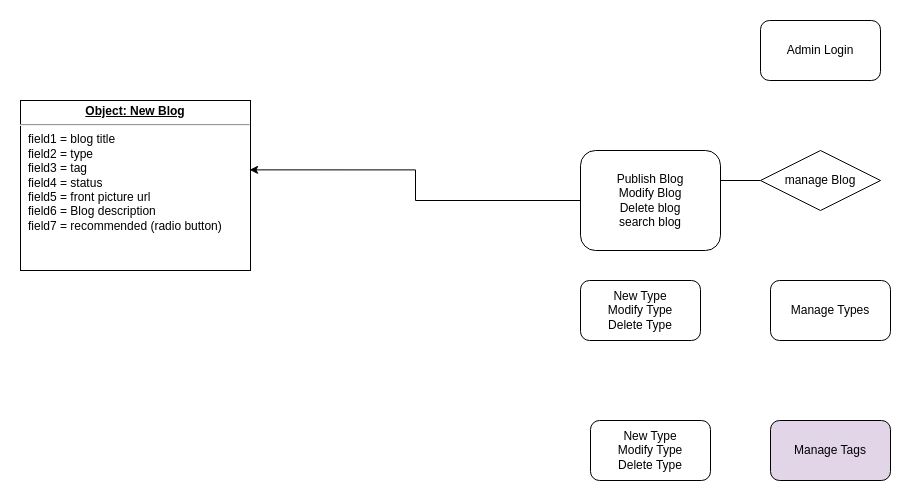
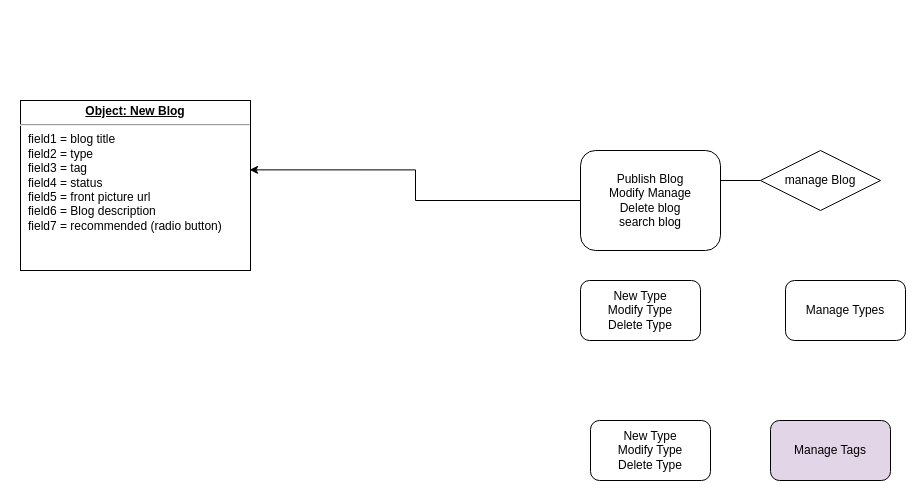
node "Admin Login": removed
node "Publish Blog Modify Blog Delete blog search blog": label "Publish Blog Modify Blog Delete blog search blog" -> "Publish Blog Modify Manage Delete blog search blog"
node "Manage Types": moved (831, 311) -> (846, 311)
